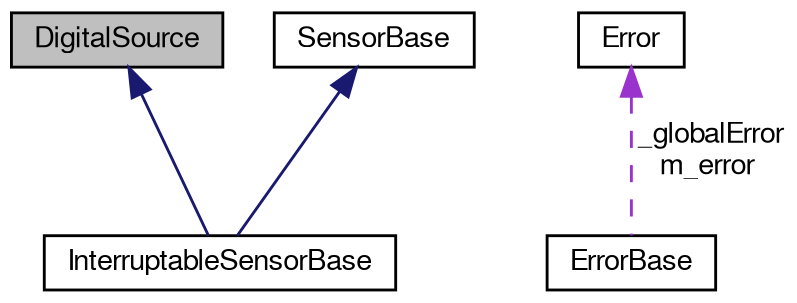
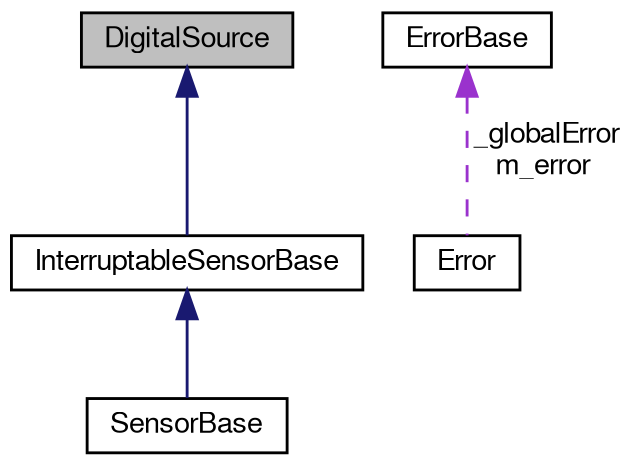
edge "InterruptableSensorBase" -> "SensorBase": reversed
edge "ErrorBase" -> "Error": reversed
